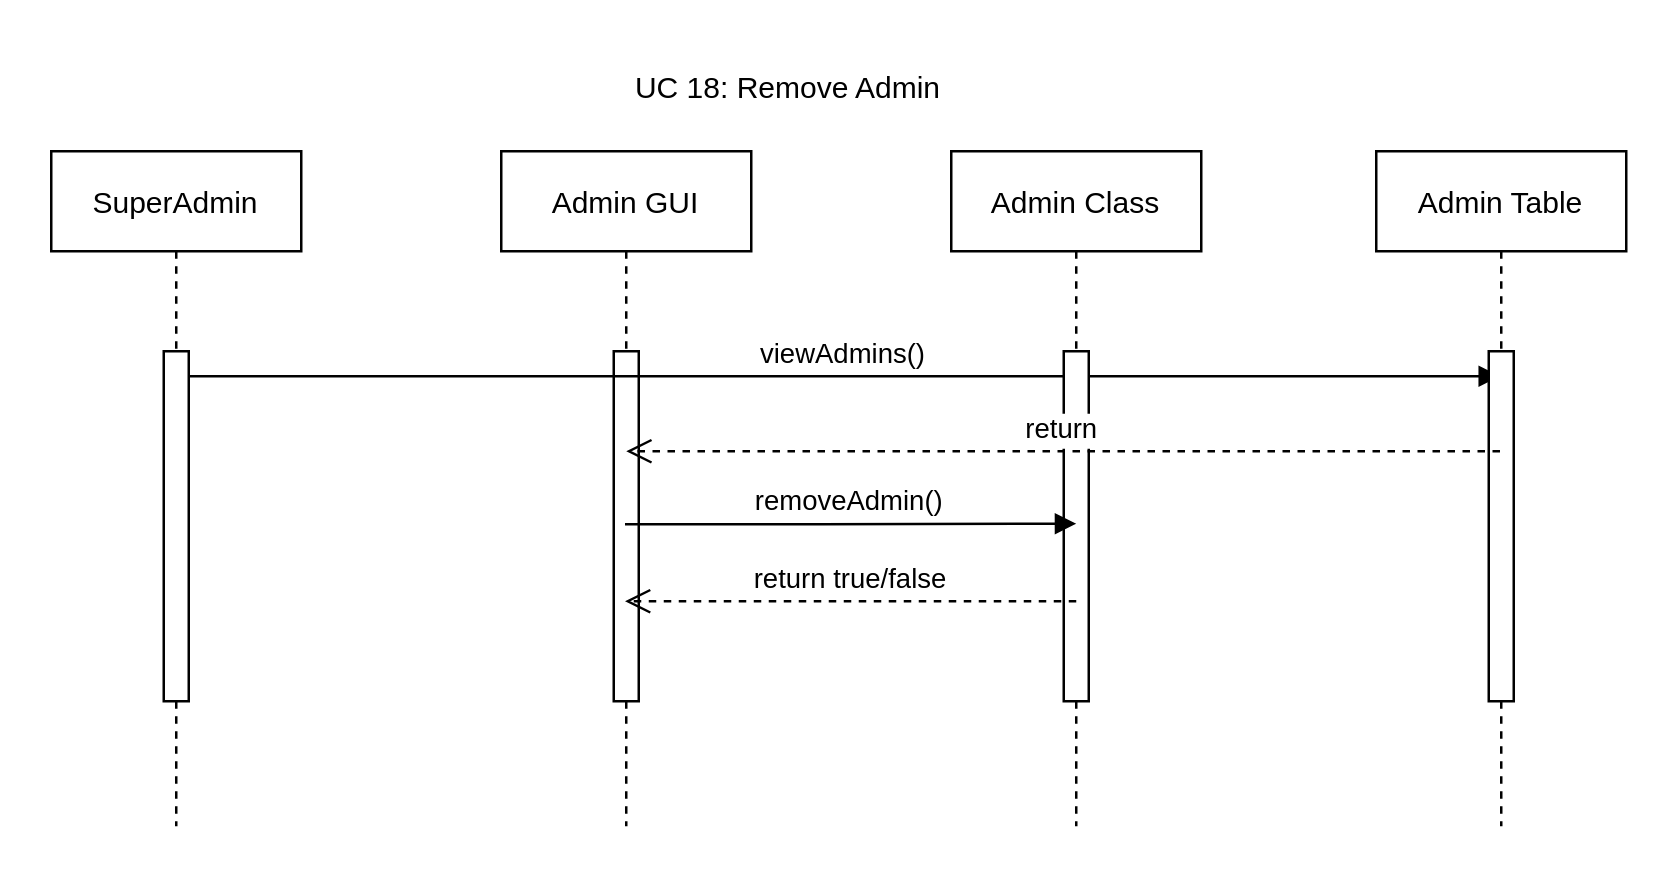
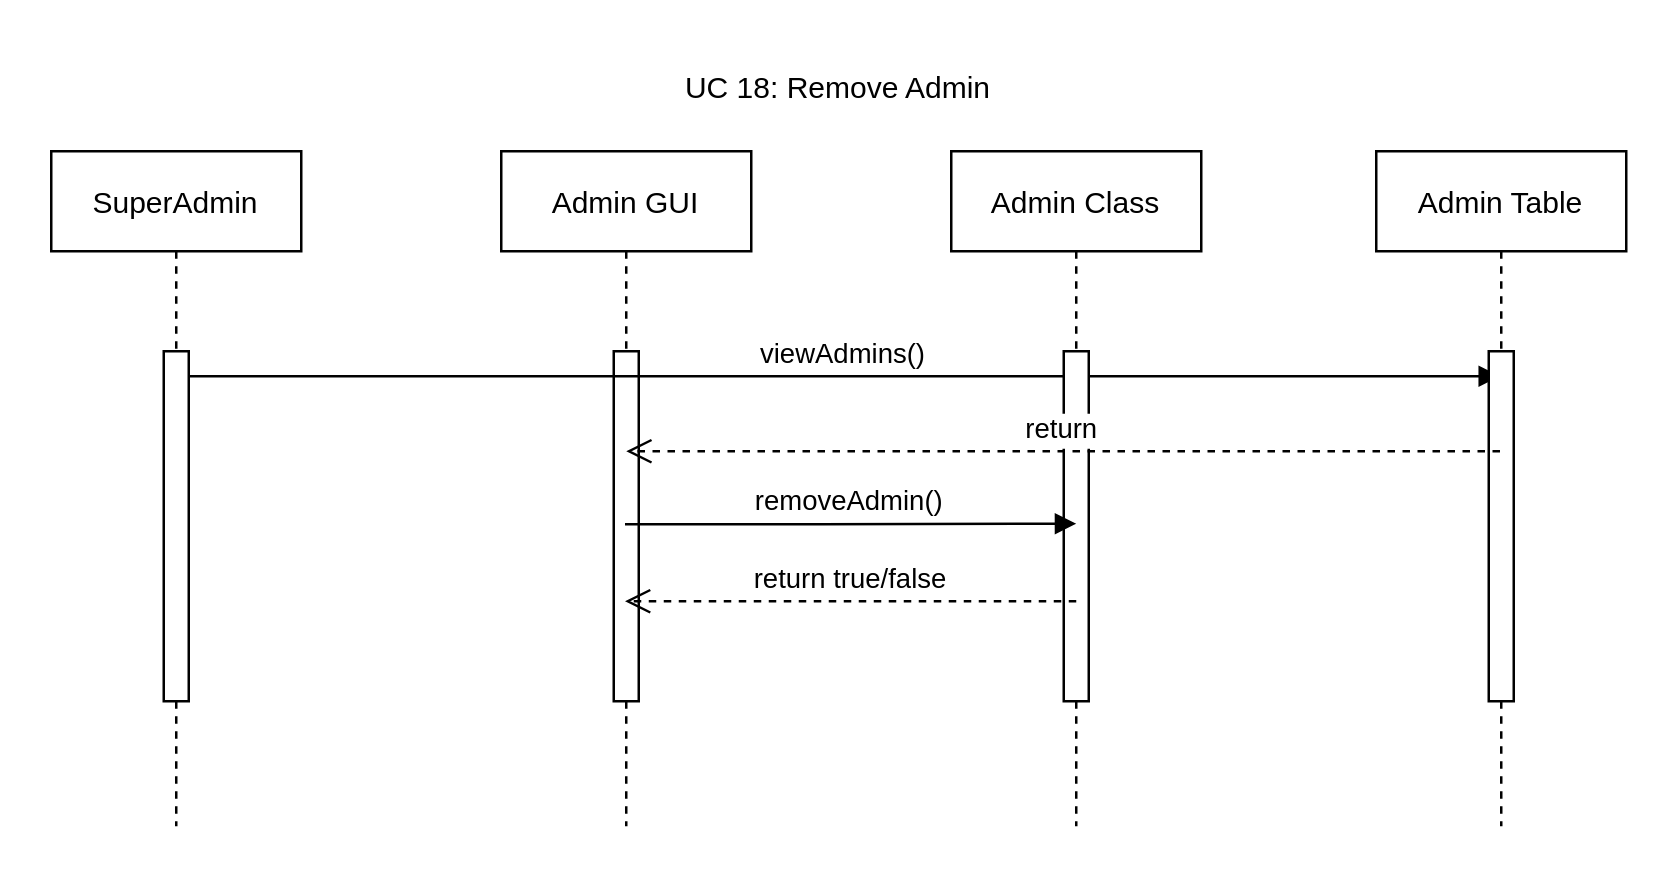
node "UC 18: Remove Admin": moved (789, 89) -> (839, 89)
